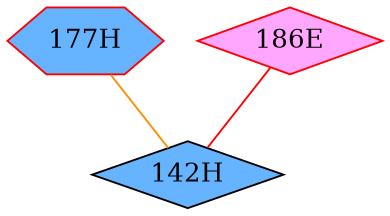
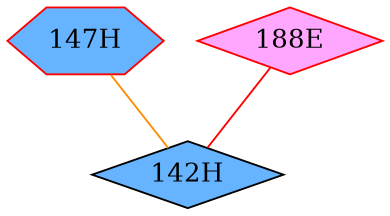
node "177H": label "177H" -> "147H"
node "186E": label "186E" -> "188E"
